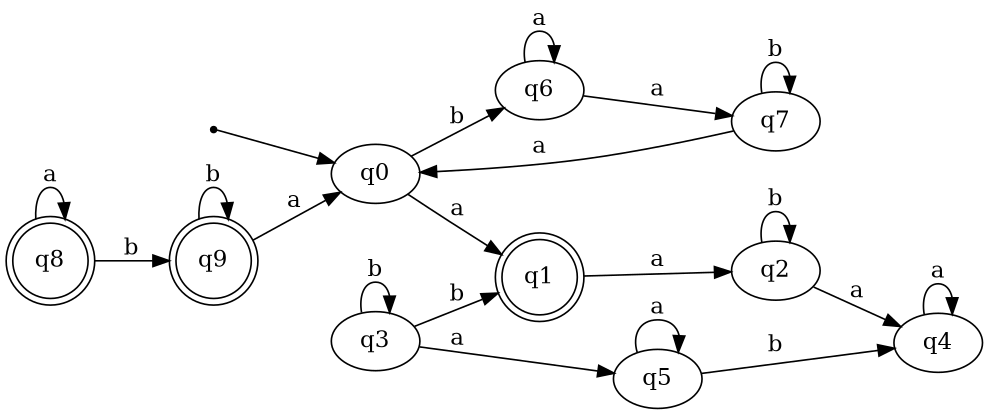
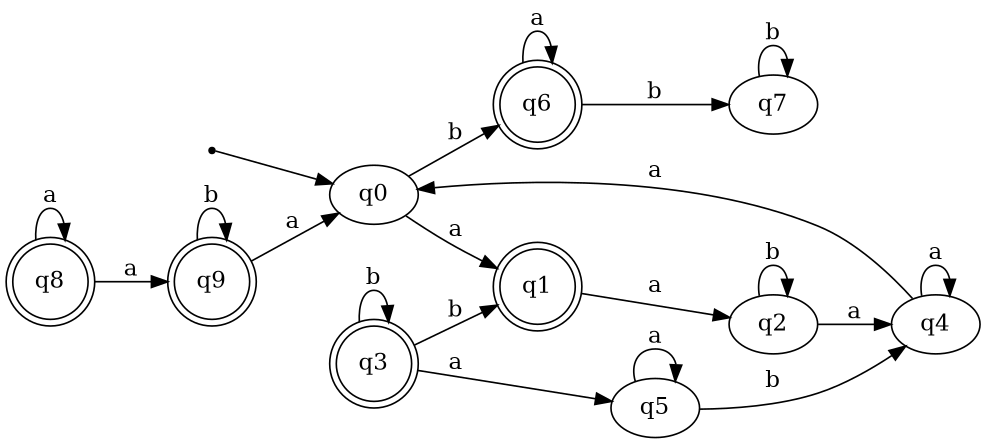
edge "q6" -> "q7": label "a" -> "b"
node "q6": shape ellipse -> doublecircle
edge "q7" -> "q0": now "q4" -> "q0"
edge "q8" -> "q9": label "b" -> "a"
node "q3": shape ellipse -> doublecircle
